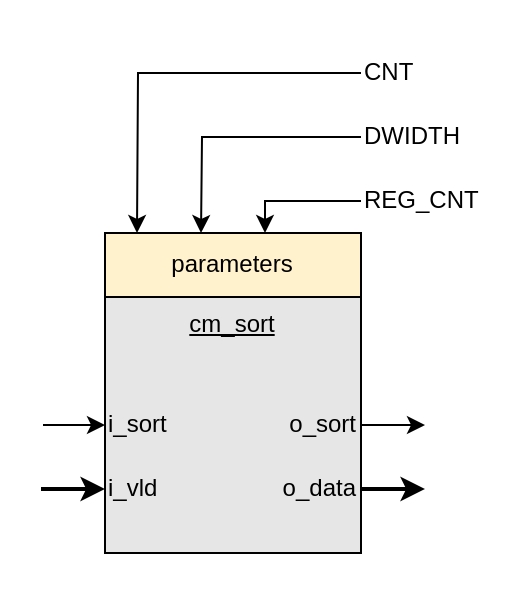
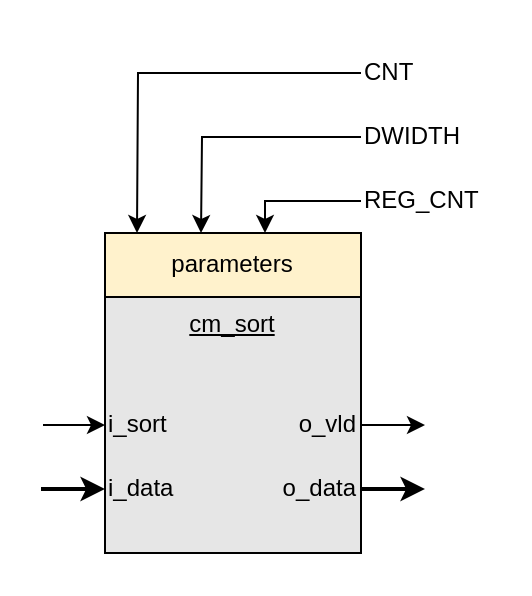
node "o_sort": label "o_sort" -> "o_vld"
node "i_vld": label "i_vld" -> "i_data"
